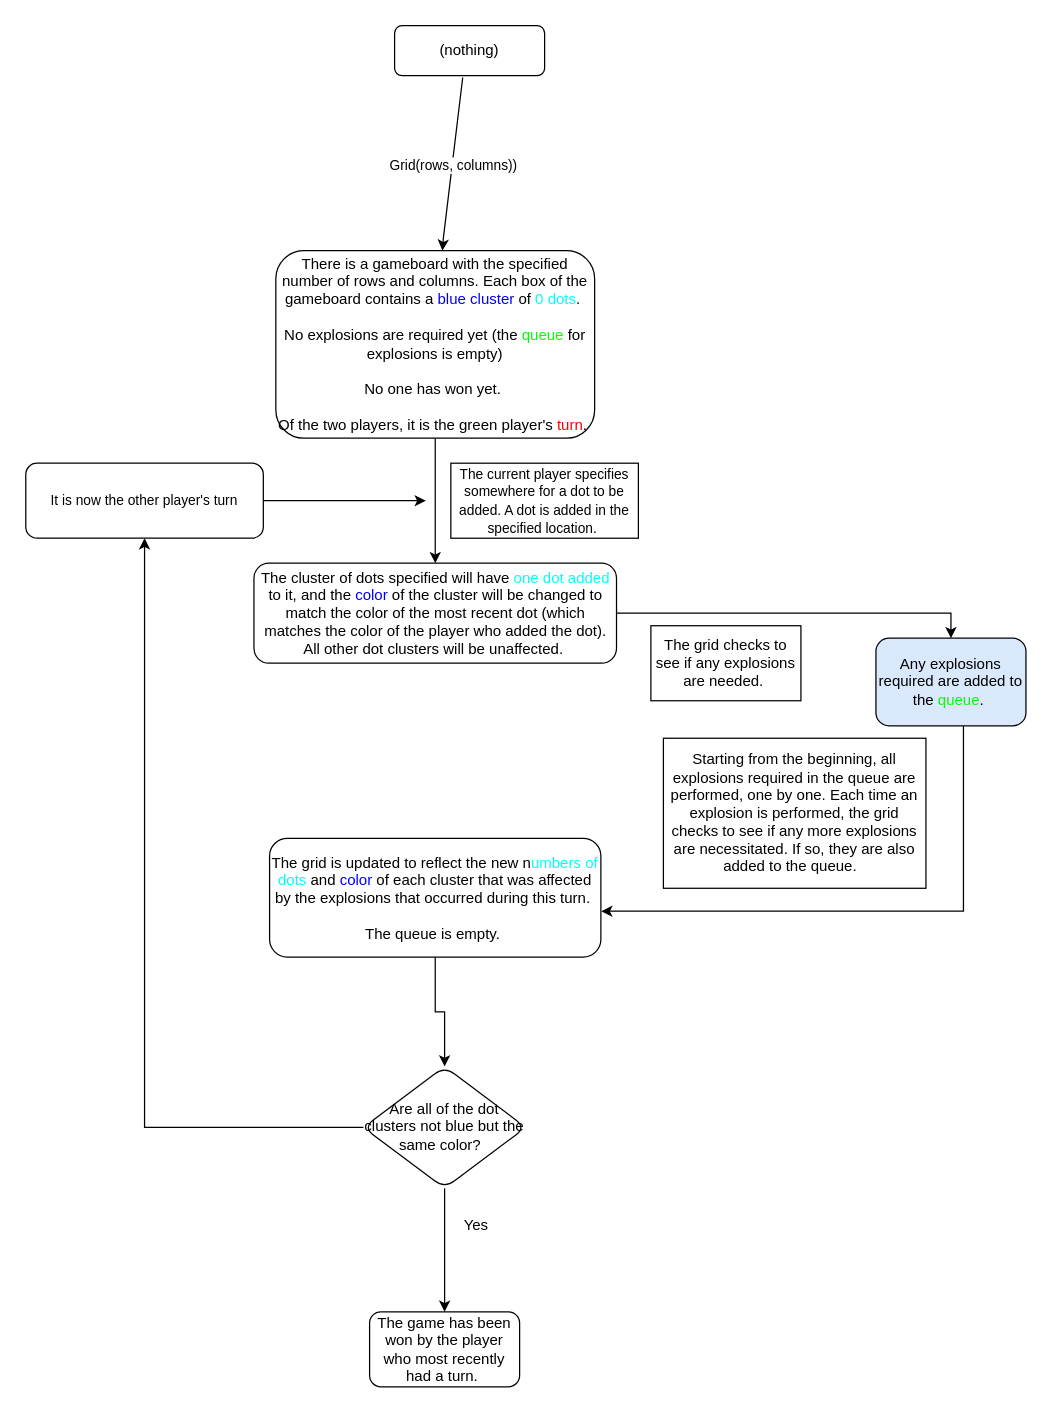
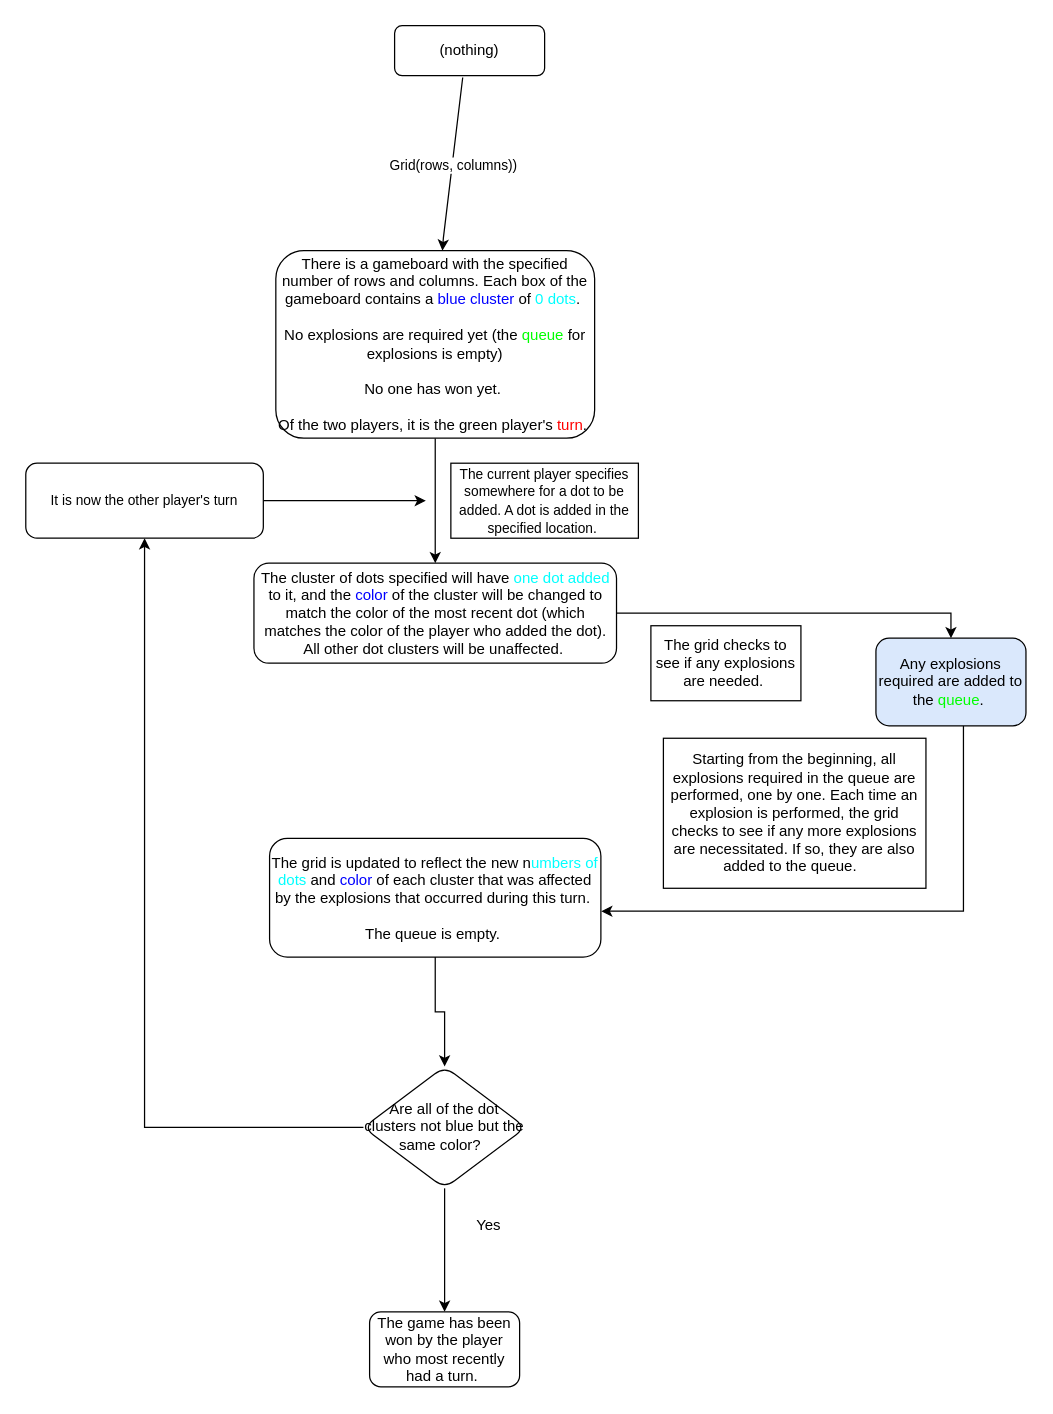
node "Yes": moved (476, 1226) -> (488, 1226)
